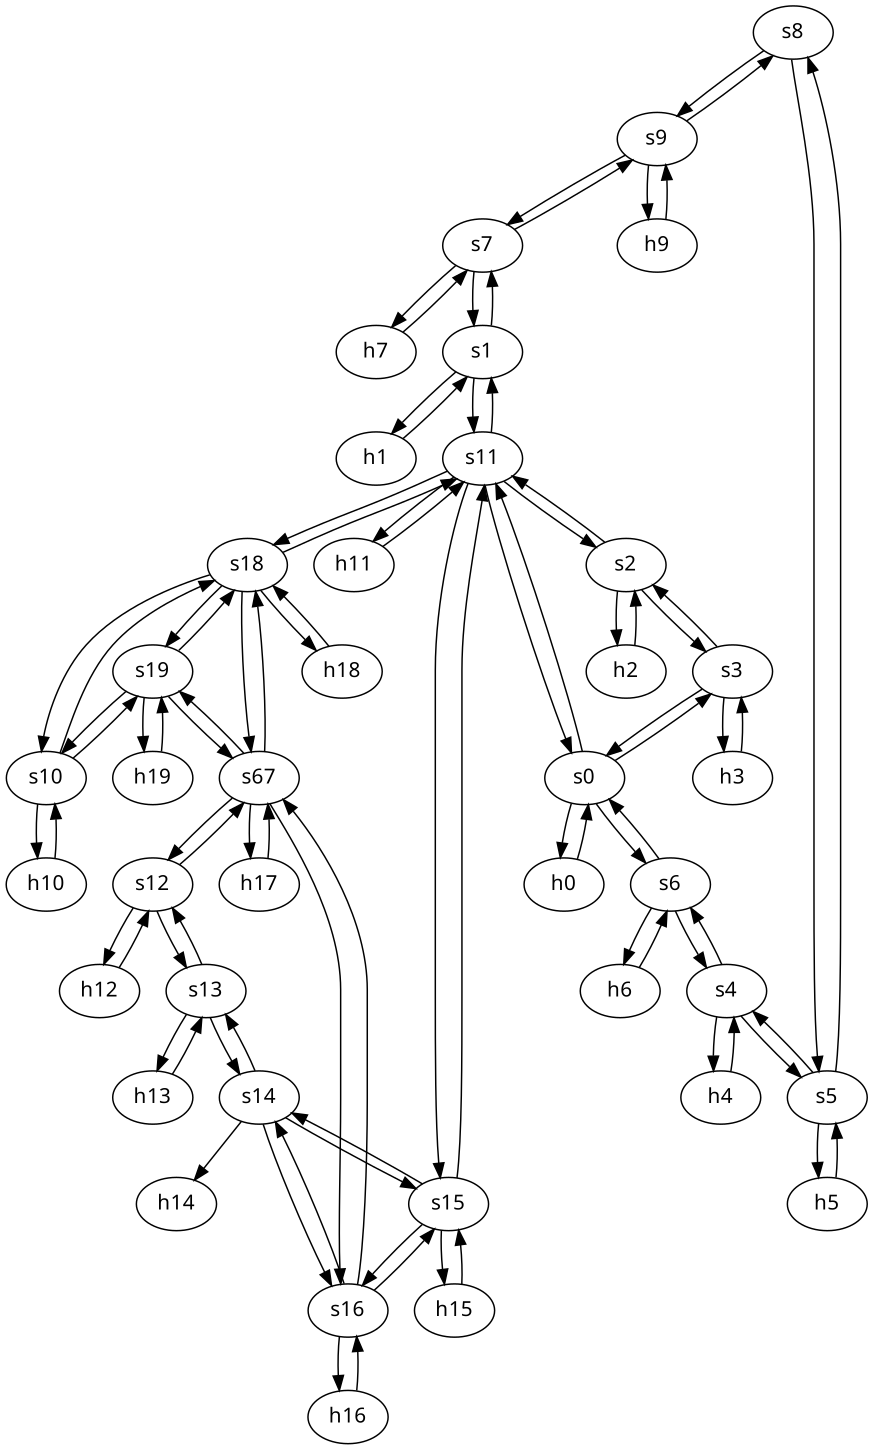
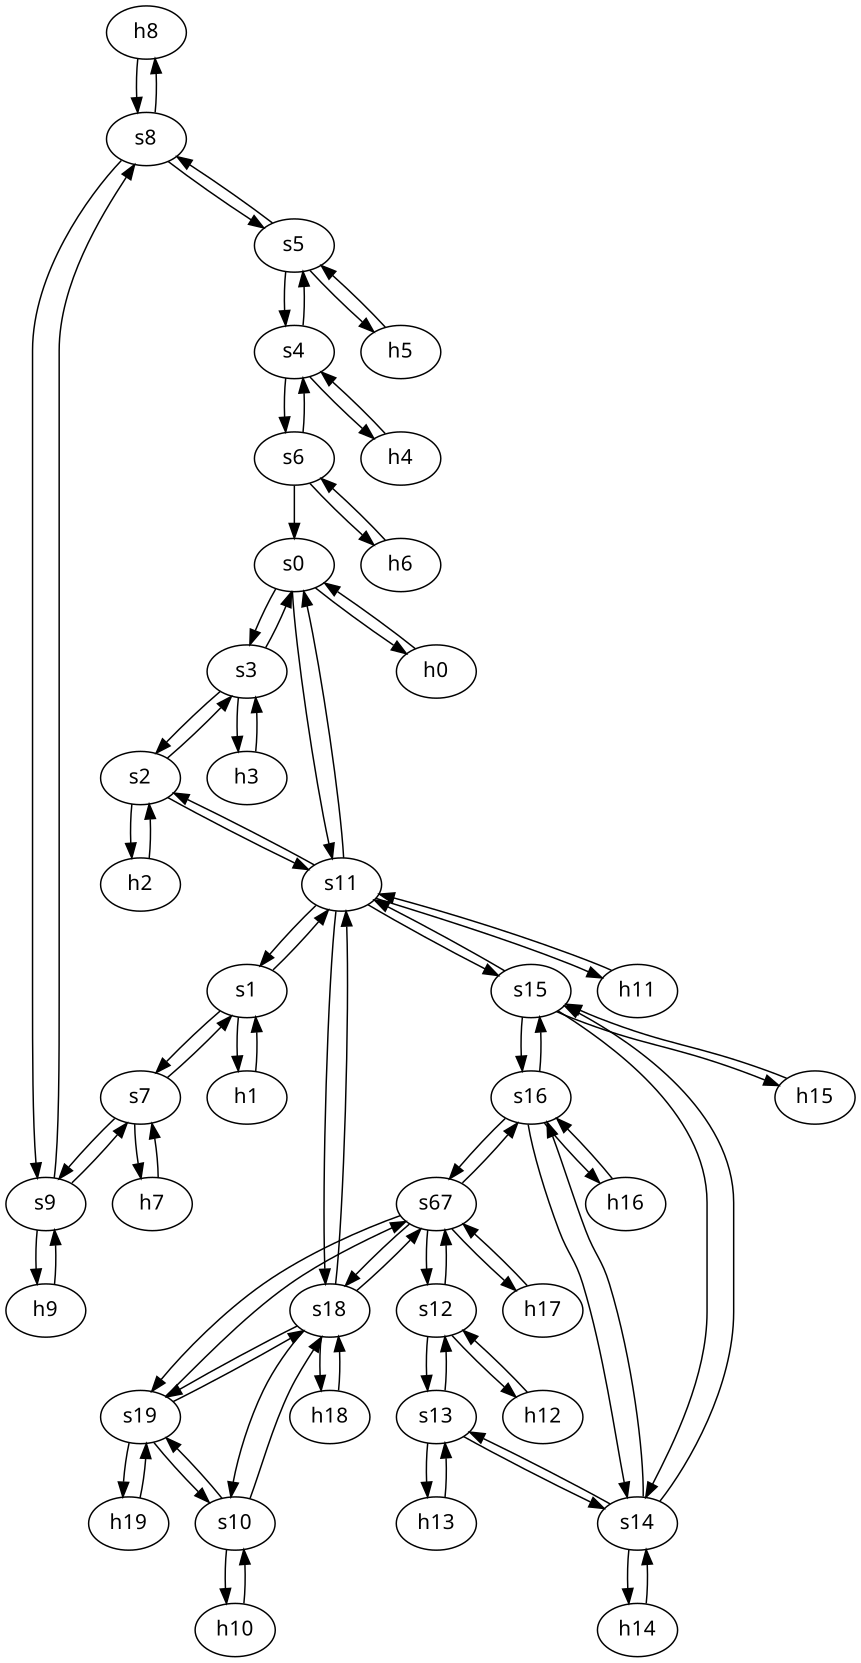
node "h8": added
edge "s0" -> "s6": removed
edge "h14" -> "s14": added
